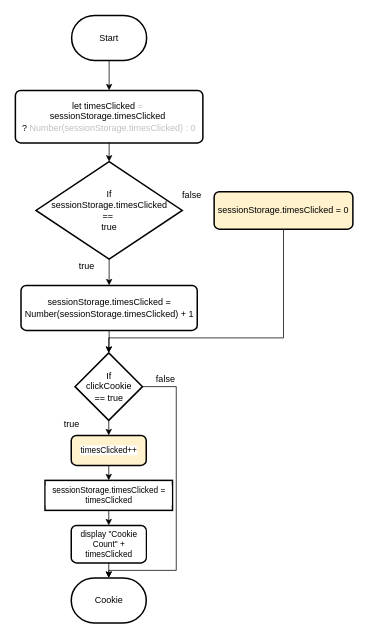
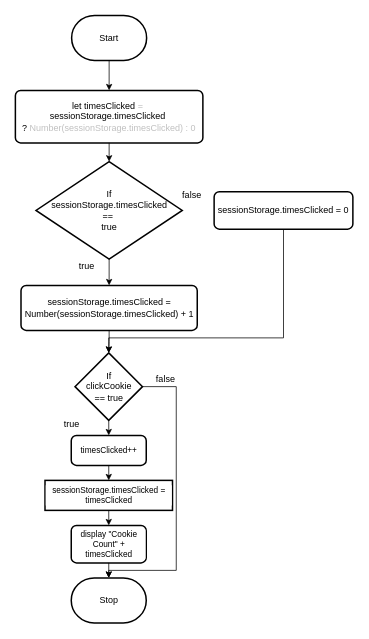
node "sessionStorage.timesClicked = 0": fillcolor #fff2cc -> #ffffff
node "timesClicked++": fillcolor #fff2cc -> #ffffff
node "Cookie": label "Cookie" -> "Stop"
